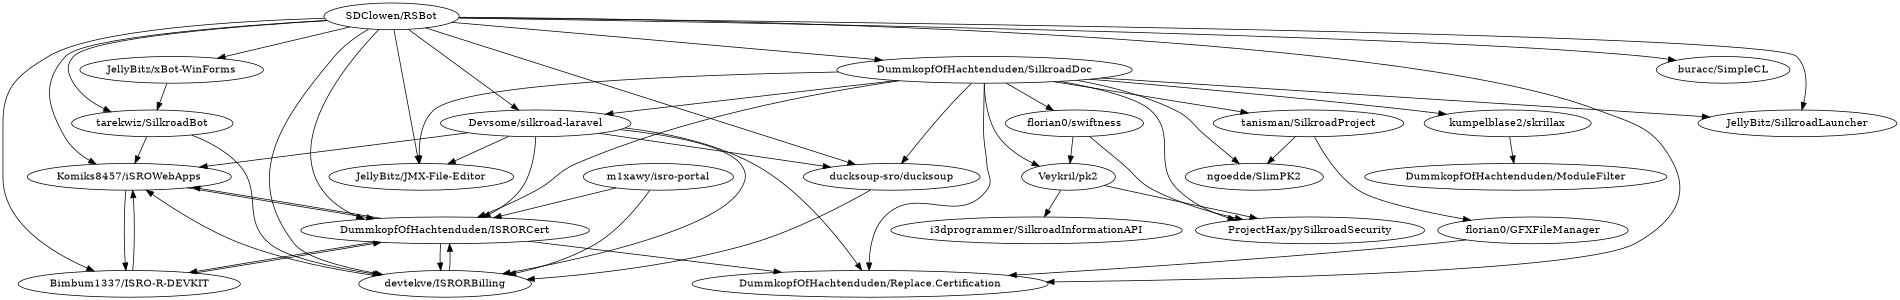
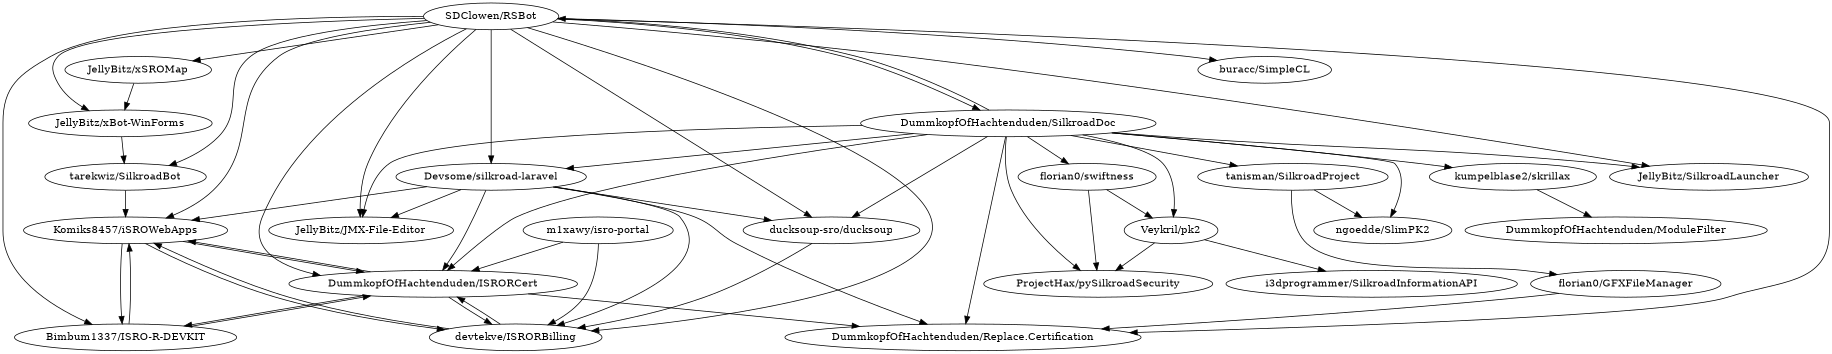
edge "DummkopfOfHachtenduden/SilkroadDoc" -> "SDClowen/RSBot": added
node "JellyBitz/xSROMap": added
edge "tarekwiz/SilkroadBot" -> "devtekve/ISRORBilling": now "Komiks8457/iSROWebApps" -> "devtekve/ISRORBilling"
